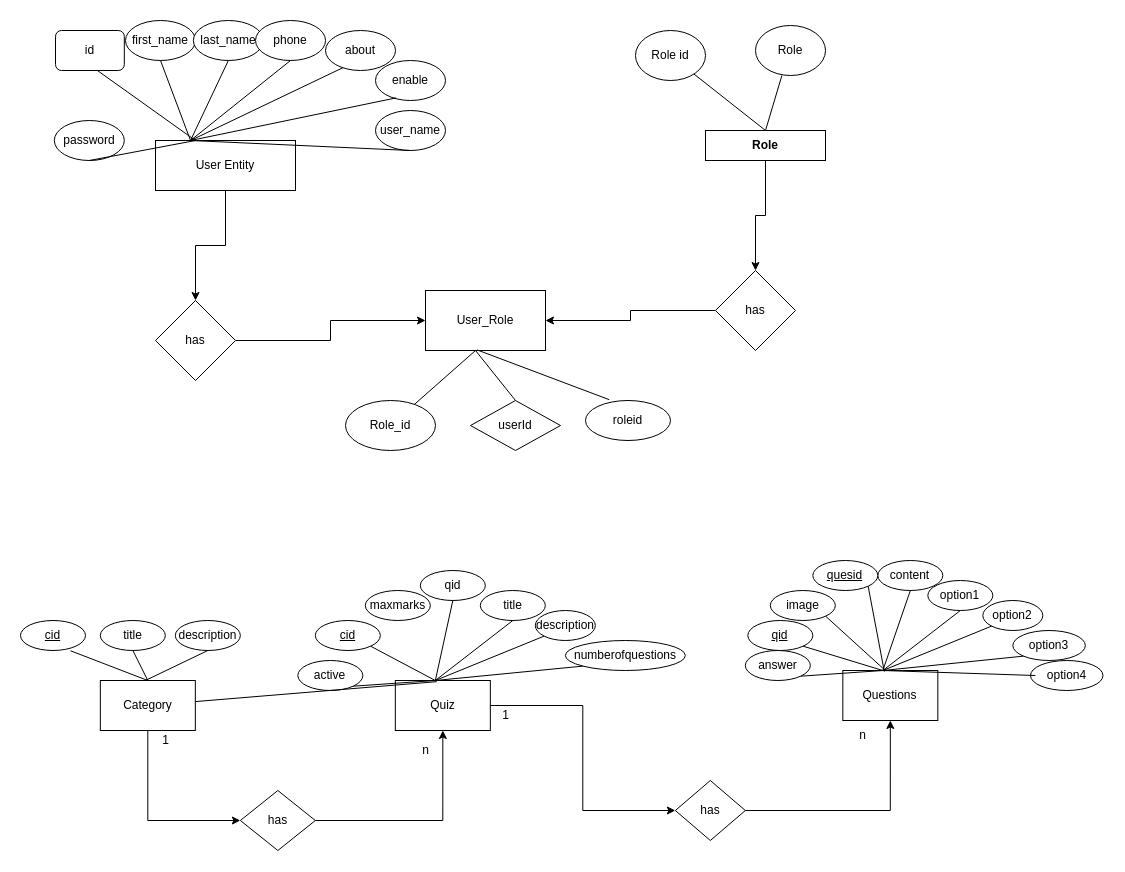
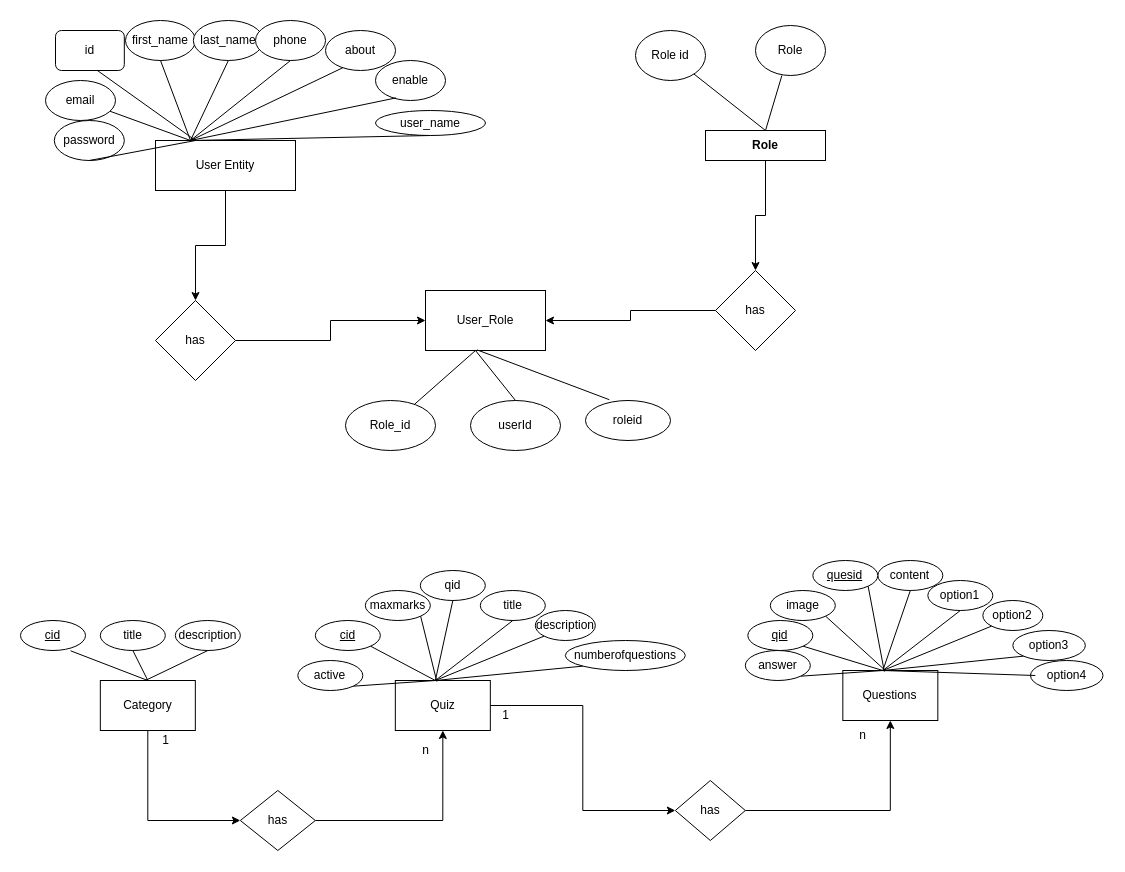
node "email": added
edge "email" -- "User Entity": added
node "user_name": size 70x40 -> 110x25
node "userId": shape diamond -> ellipse
edge "Category" -- "Quiz": now "maxmarks" -- "Quiz"
